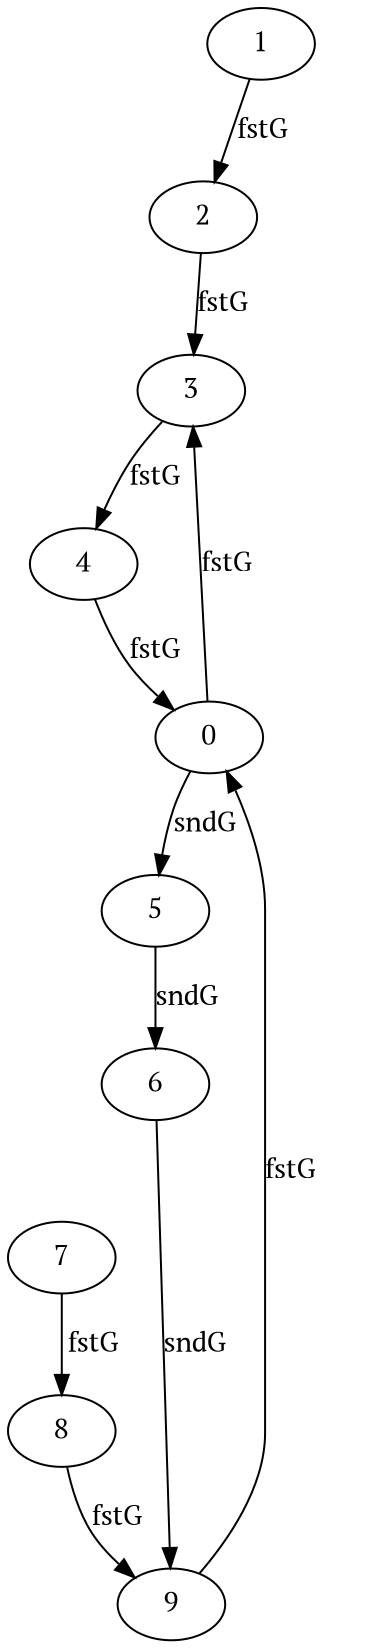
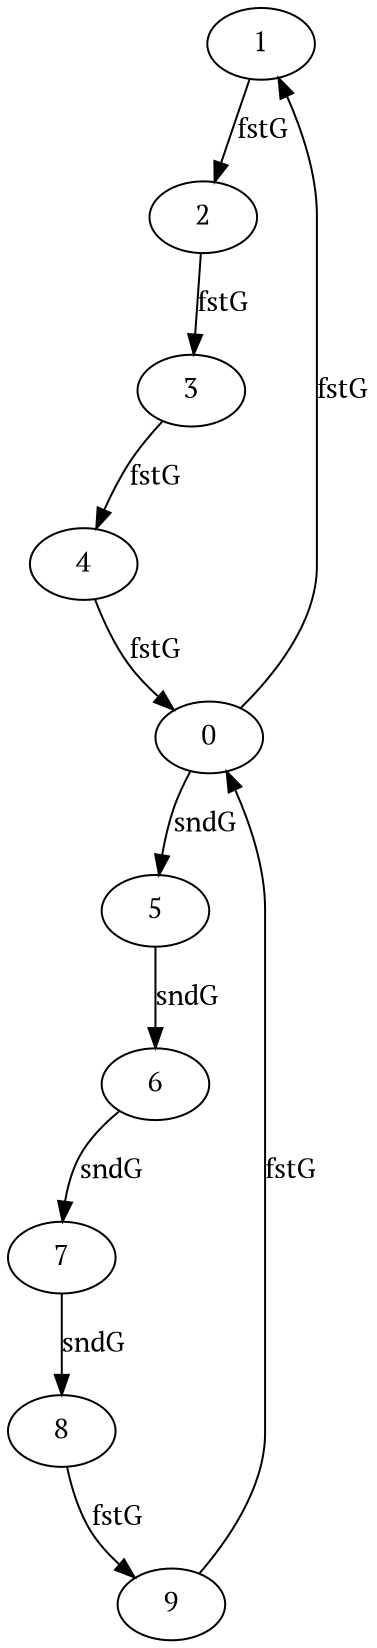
edge "0" -> "3": now "0" -> "1"
edge "6" -> "9": now "6" -> "7"
edge "7" -> "8": label "fstG" -> "sndG"
